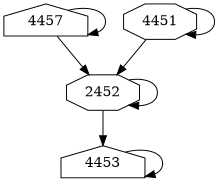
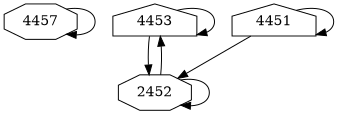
node "4457": shape house -> octagon
node "4451": shape octagon -> house
edge "4457" -> "2452": now "4453" -> "2452"
